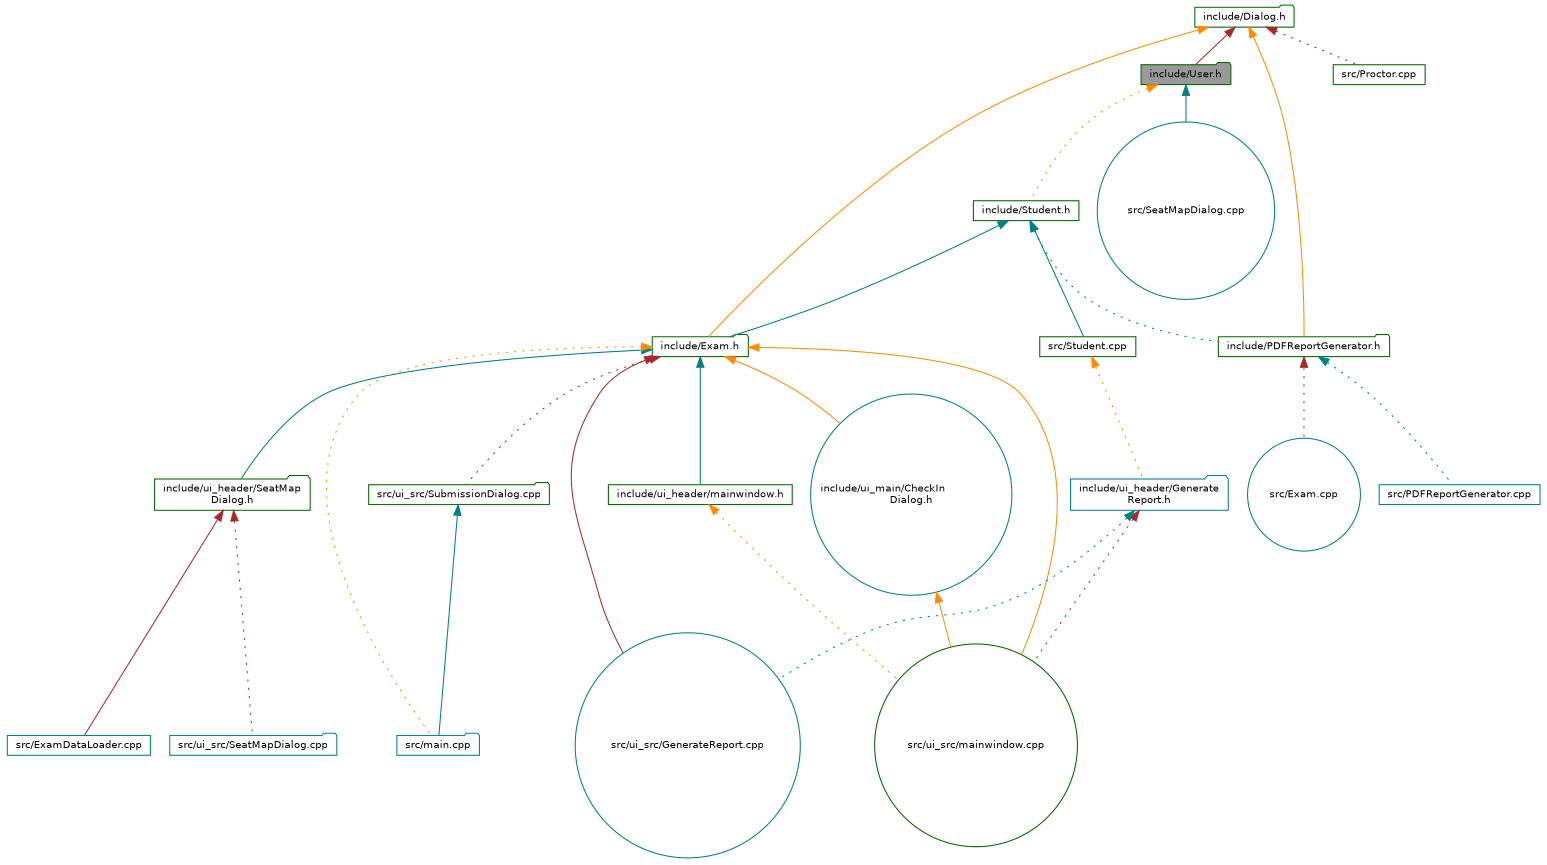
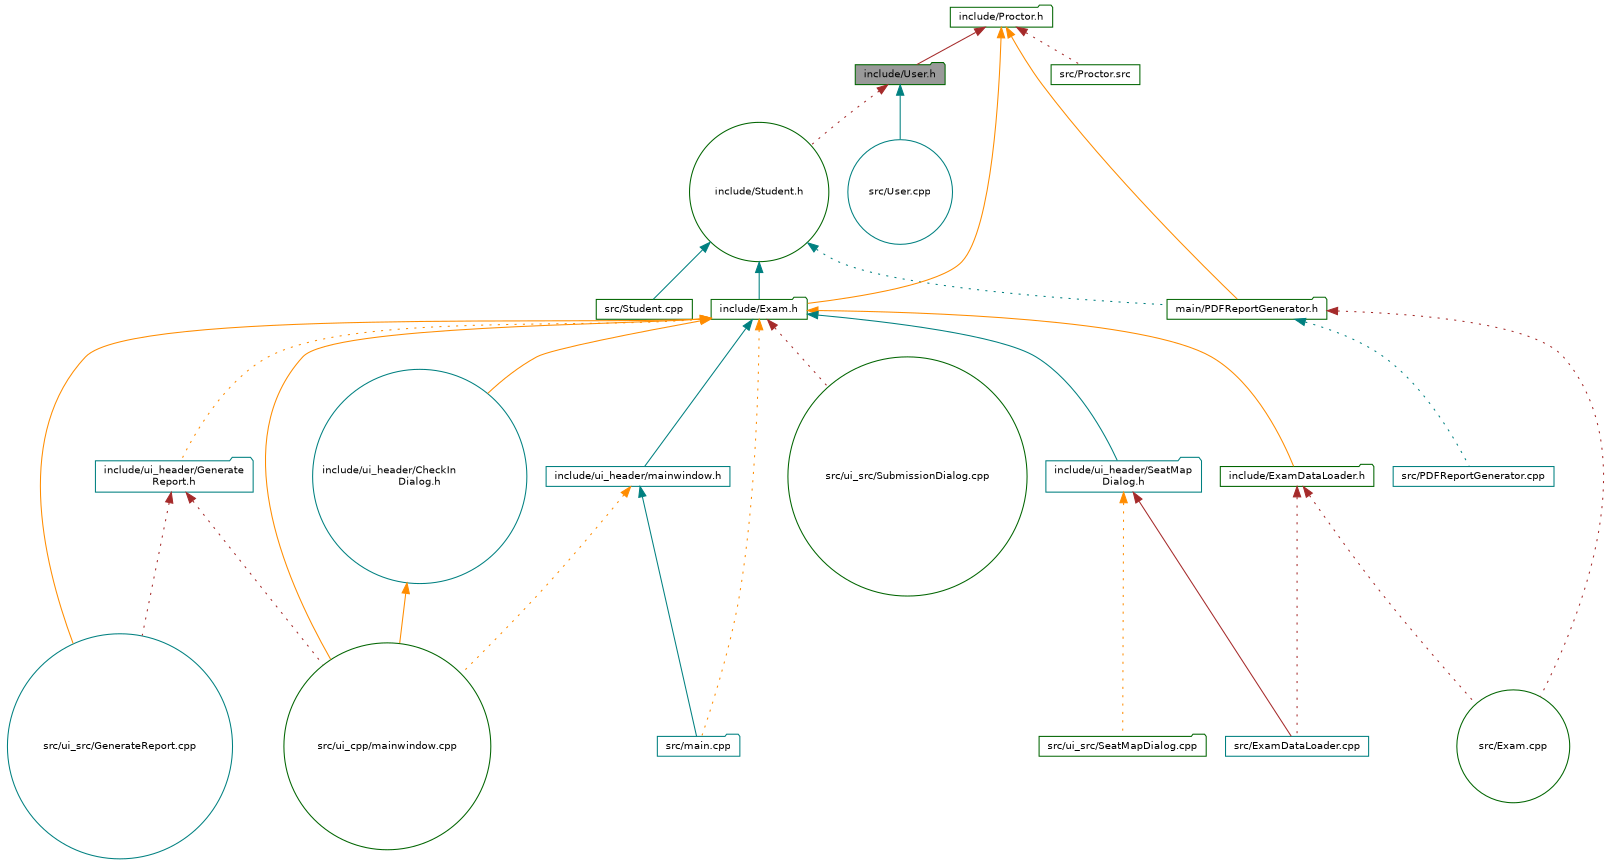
node "include/Dialog.h": label "include/Dialog.h" -> "include/Proctor.h"
node "src/Proctor.cpp": label "src/Proctor.cpp" -> "src/Proctor.src"
edge "include/Student.h" -> "include/User.h": color darkorange -> brown
node "include/Student.h": shape box -> circle
node "src/SeatMapDialog.cpp": label "src/SeatMapDialog.cpp" -> "src/User.cpp"
node "include/PDFReportGenerator.h": label "include/PDFReportGenerator.h" -> "main/PDFReportGenerator.h"
edge "include/ui_header/Generate Report.h" -> "src/Student.cpp": now "include/ui_header/Generate Report.h" -> "include/Exam.h"
node "include/ExamDataLoader.h": added
node "include/ui_header/SeatMap Dialog.h": color darkgreen -> teal
node "src/ui_src/SubmissionDialog.cpp": shape folder -> circle
node "include/ui_header/mainwindow.h": color darkgreen -> teal
node "include/ui_main/CheckIn Dialog.h": label "include/ui_main/CheckIn Dialog.h" -> "include/ui_header/CheckIn Dialog.h"
node "src/Exam.cpp": color teal -> darkgreen
edge "src/ui_src/GenerateReport.cpp" -> "include/Exam.h": color brown -> darkorange
edge "src/ui_src/GenerateReport.cpp" -> "include/ui_header/Generate Report.h": color teal -> brown
edge "src/main.cpp" -> "src/ui_src/SubmissionDialog.cpp": now "src/main.cpp" -> "include/ui_header/mainwindow.h"
edge "src/ui_src/SeatMapDialog.cpp" -> "include/ui_header/SeatMap Dialog.h": color brown -> darkorange
node "src/ui_src/SeatMapDialog.cpp": color teal -> darkgreen
node "src/ui_src/mainwindow.cpp": label "src/ui_src/mainwindow.cpp" -> "src/ui_cpp/mainwindow.cpp"
